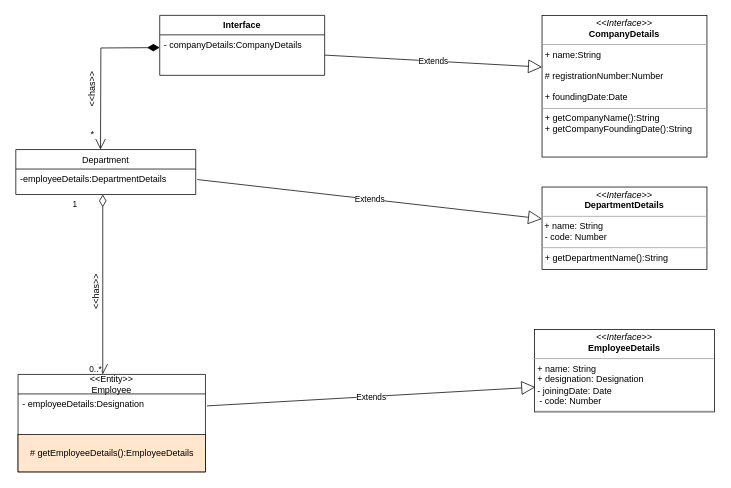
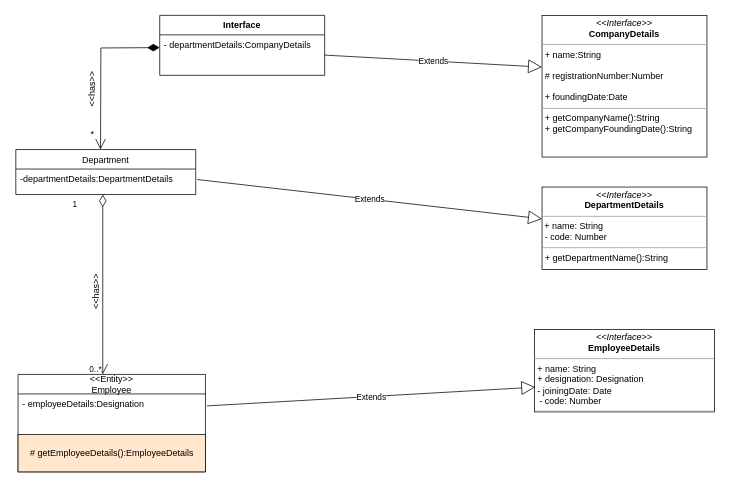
node "- companyDetails:CompanyDetails": label "- companyDetails:CompanyDetails" -> "- departmentDetails:CompanyDetails"
node "-employeeDetails:DepartmentDetails": label "-employeeDetails:DepartmentDetails" -> "-departmentDetails:DepartmentDetails"
